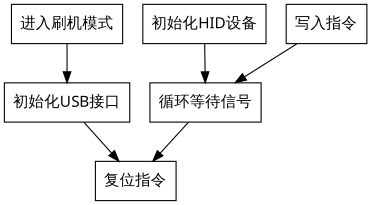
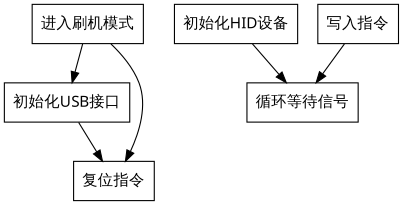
edge "循环等待信号" -> "复位指令": now "进入刷机模式" -> "复位指令"
